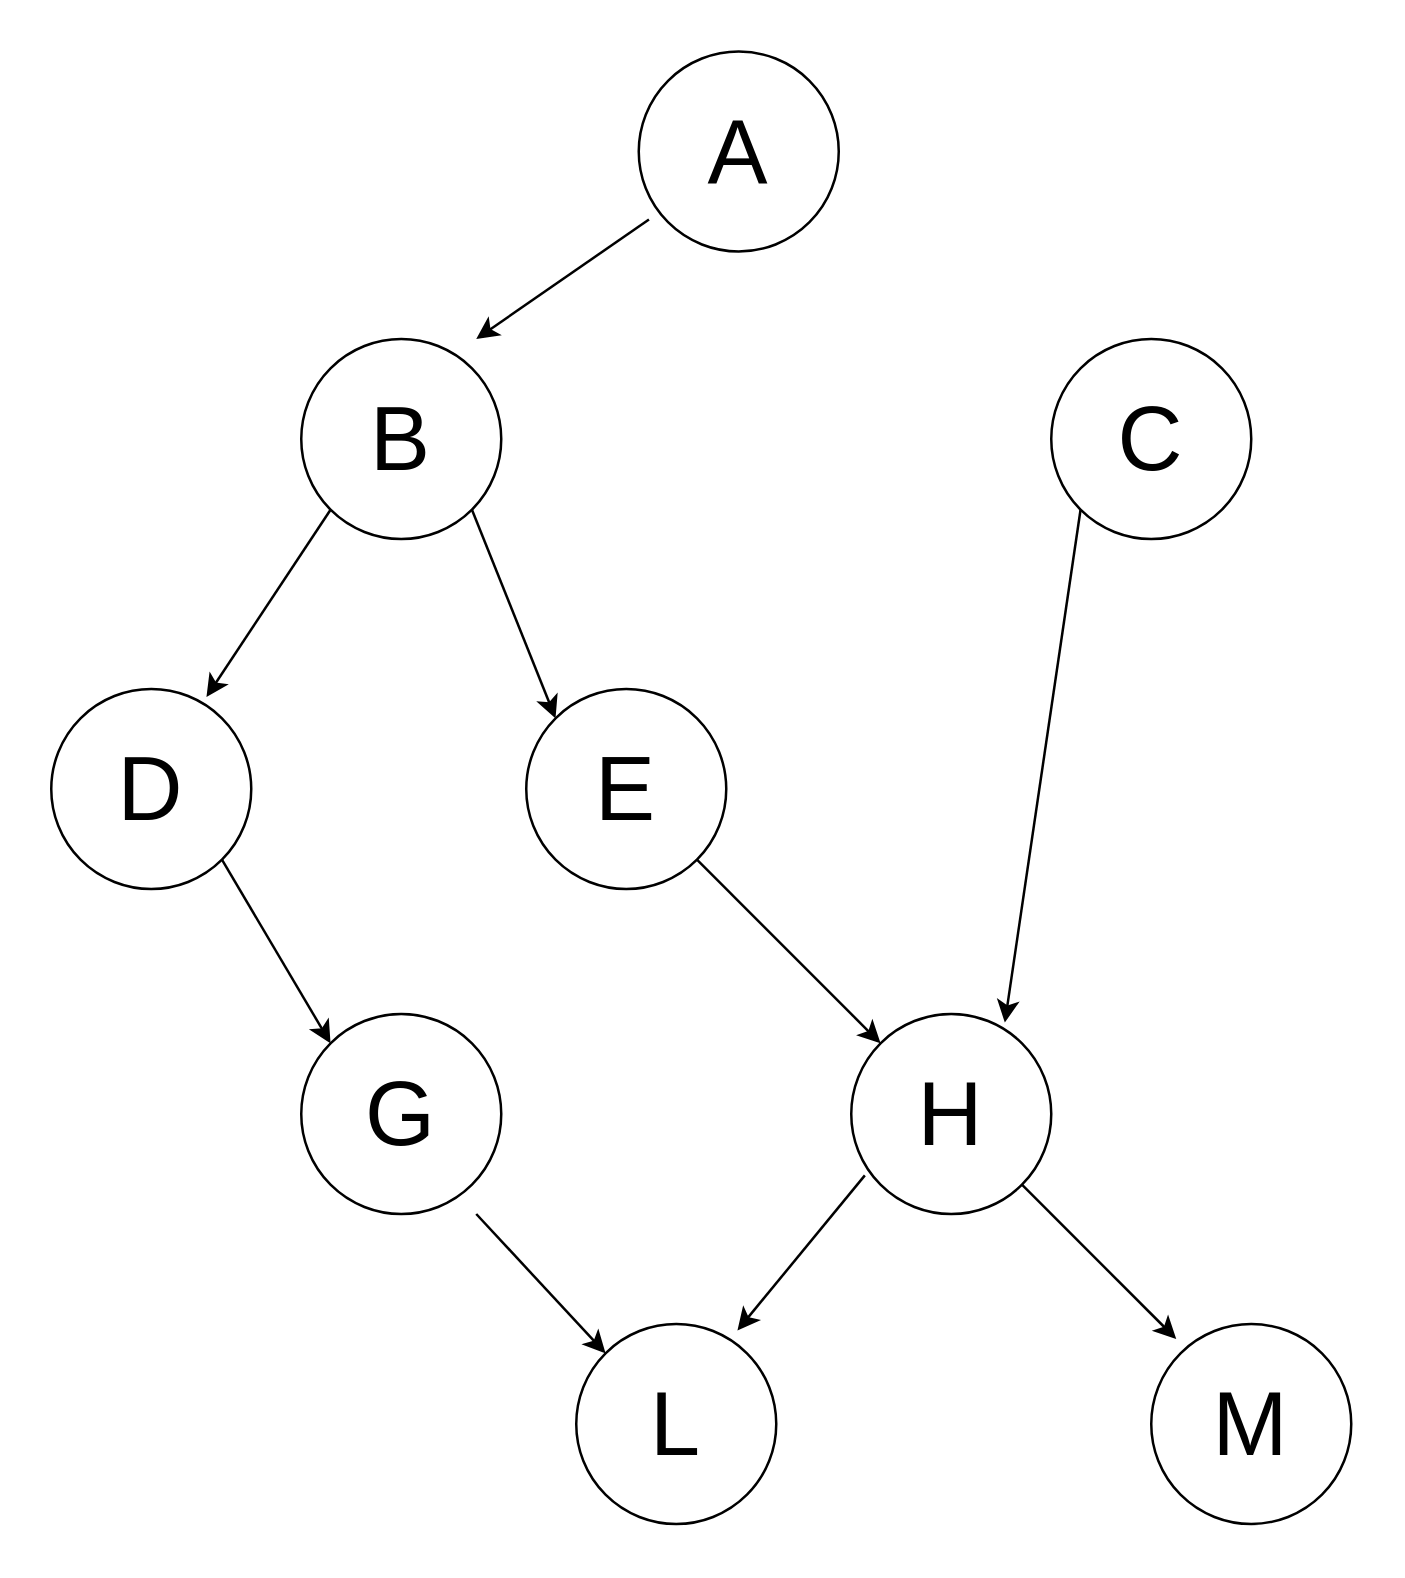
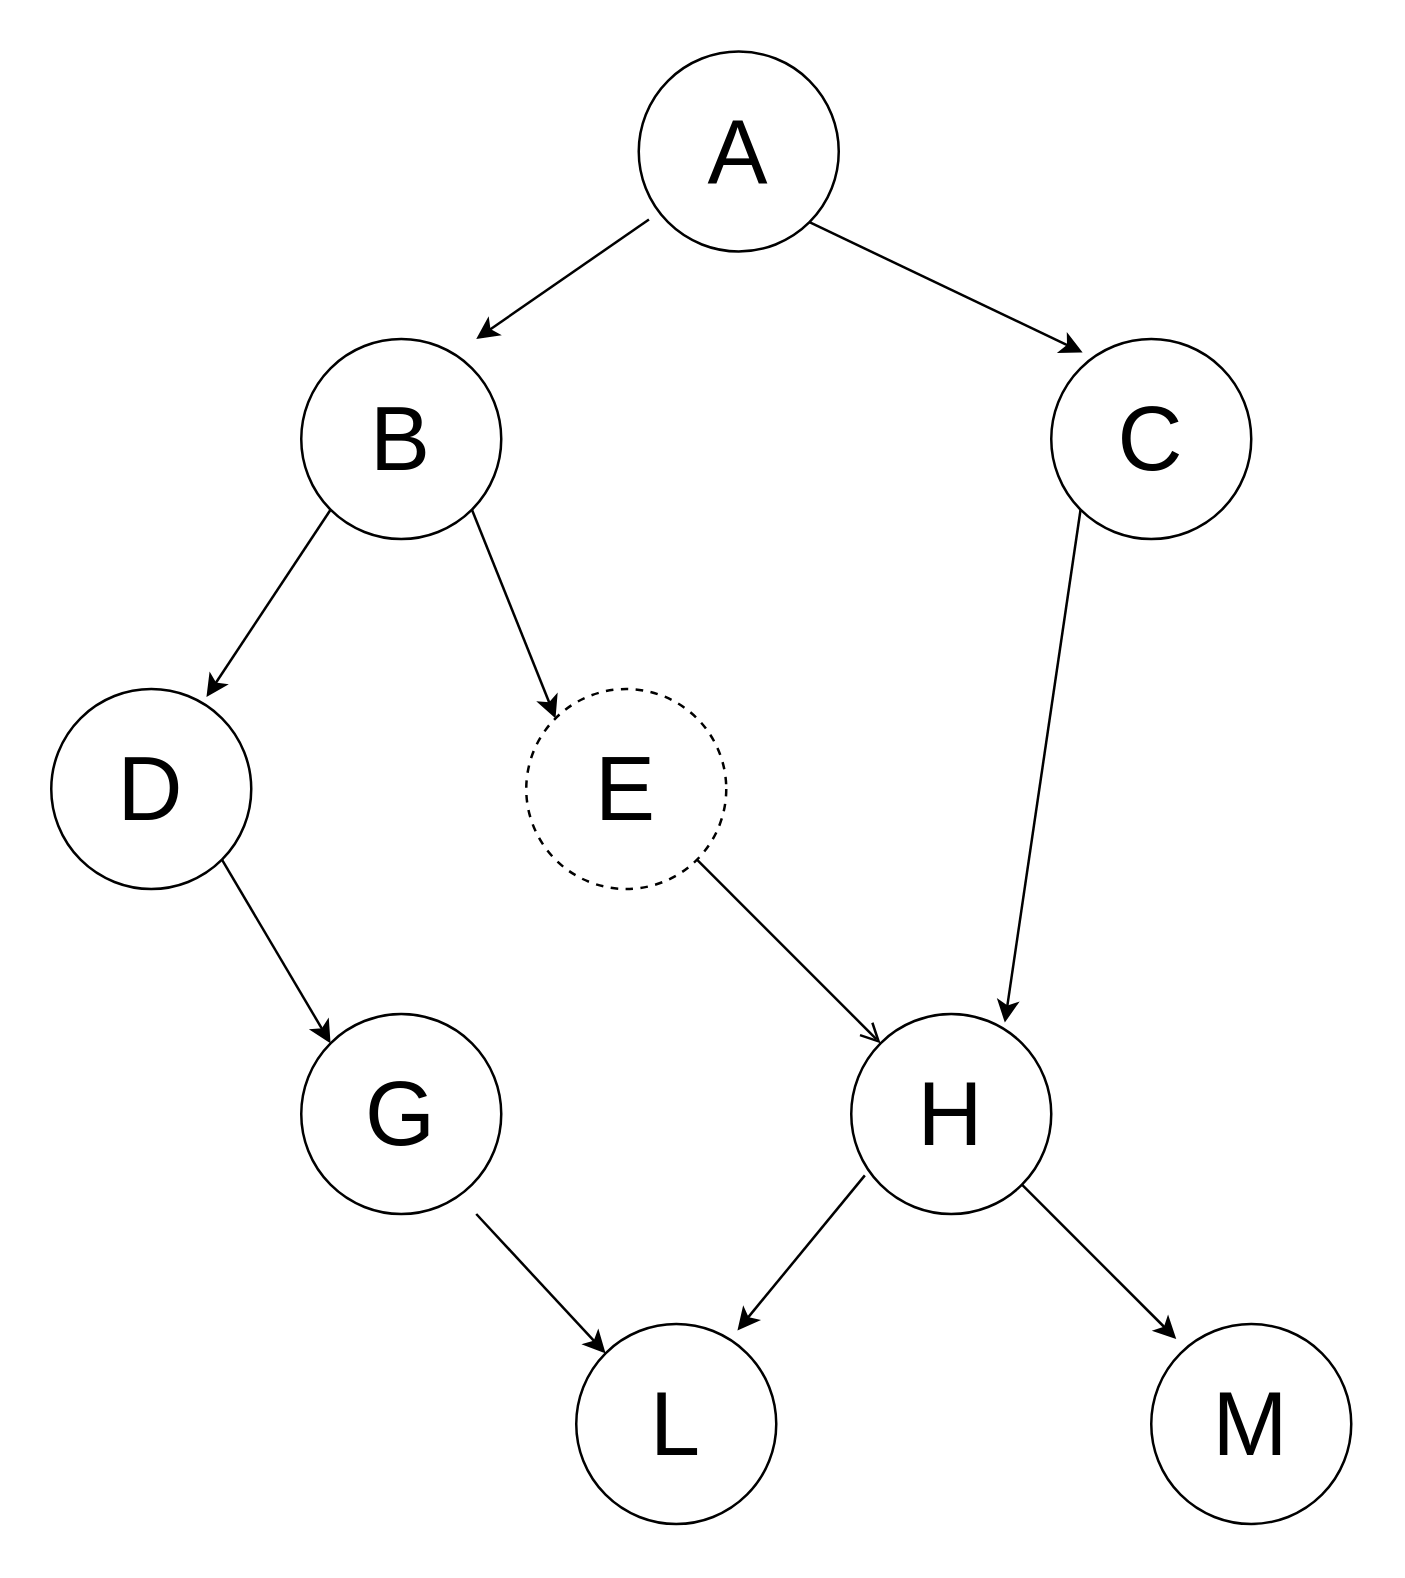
edge "A" -> "C": added
node "E": style solid -> dashed
edge "E" -> "H": arrowhead classic -> open
